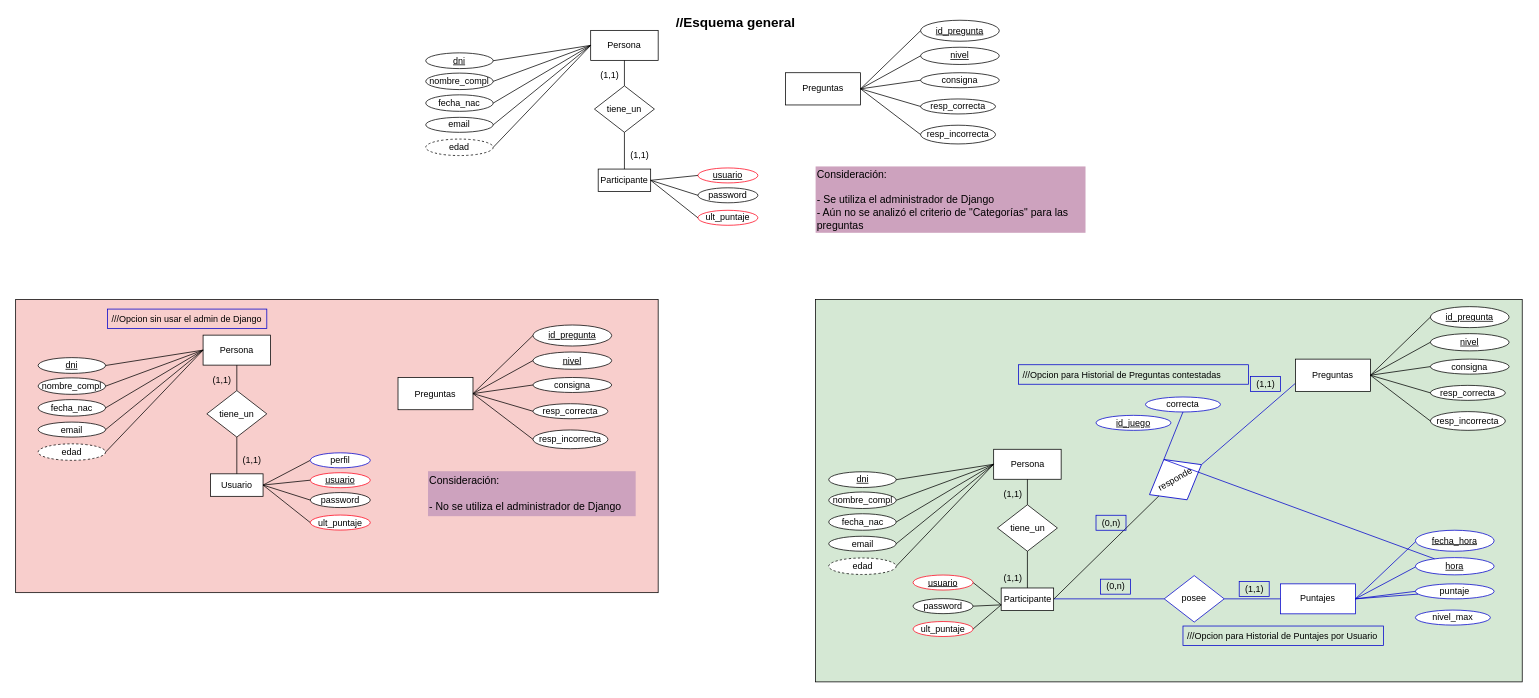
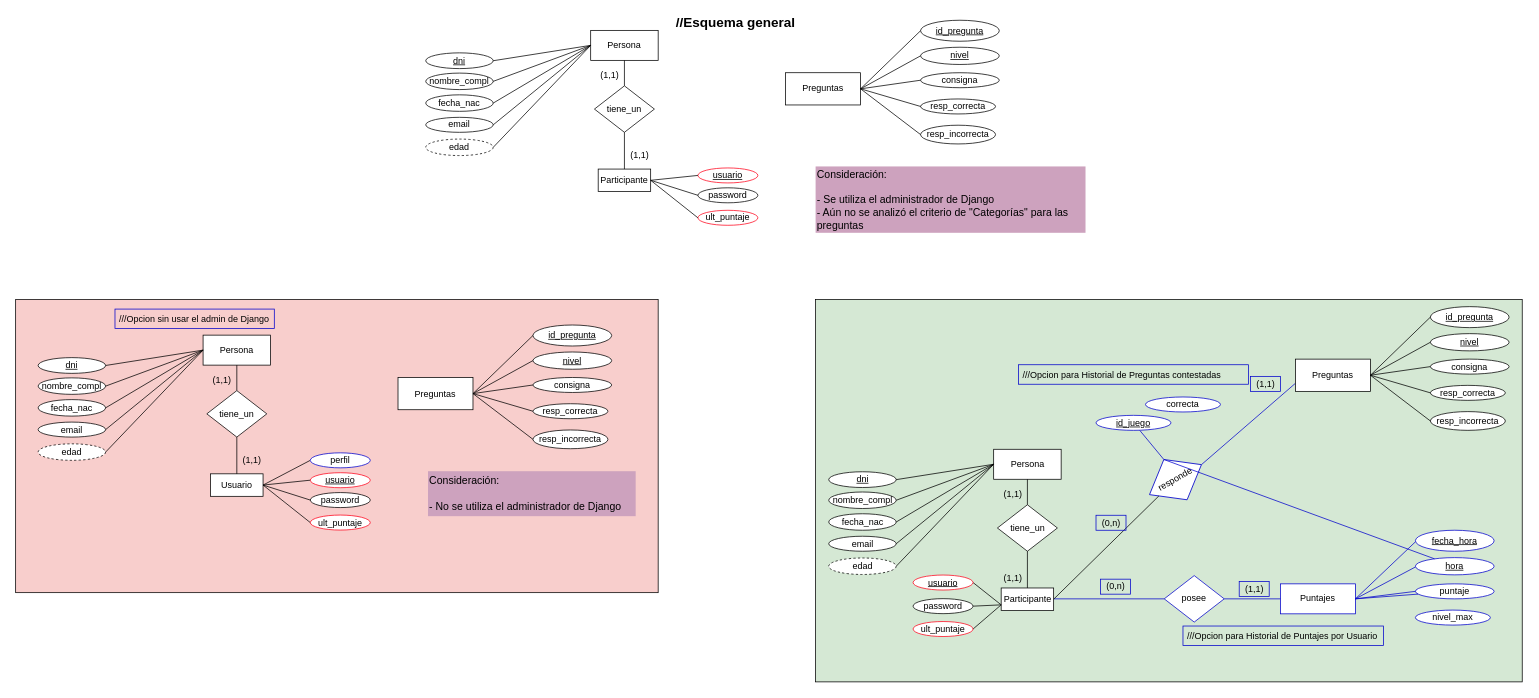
node "///Opcion sin usar el admin de Django": moved (187, 319) -> (194, 319)
edge "correcta" -- "responde": now "id_juego" -- "responde"
